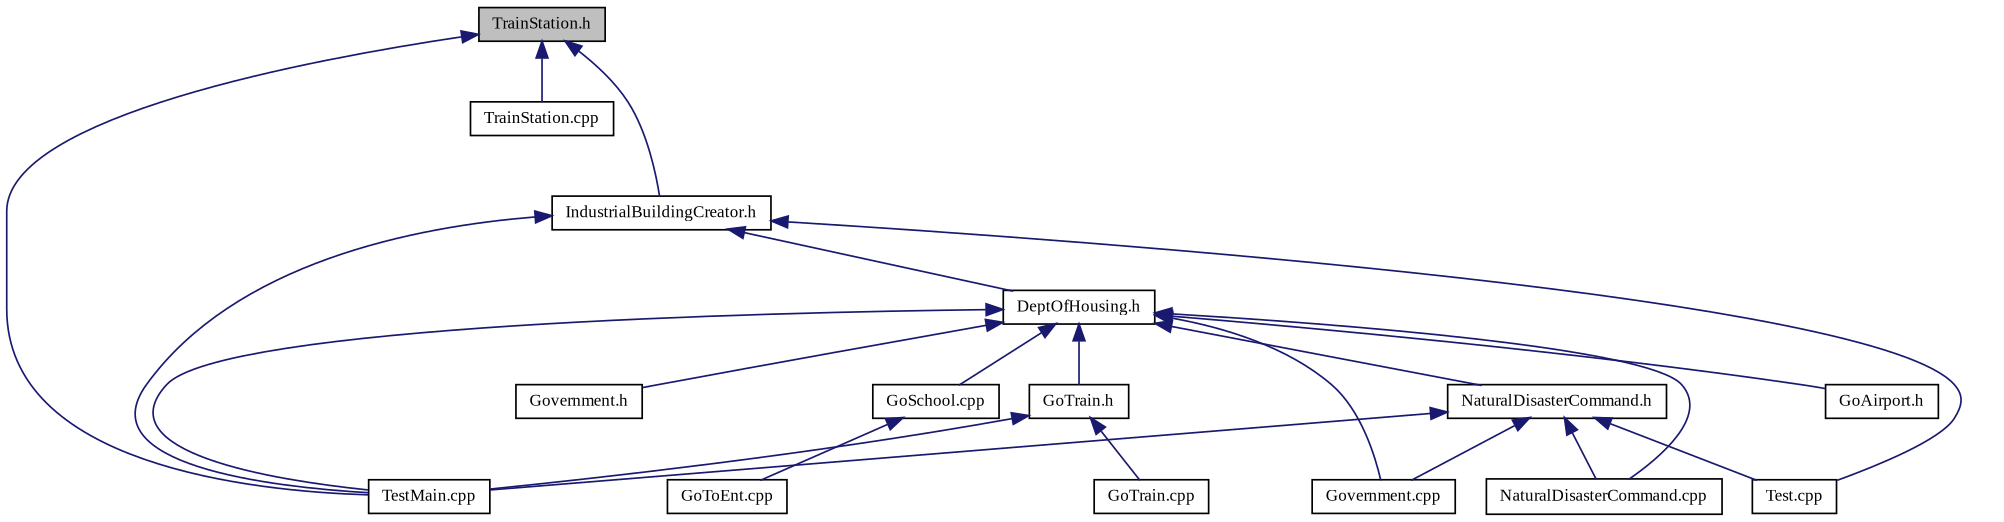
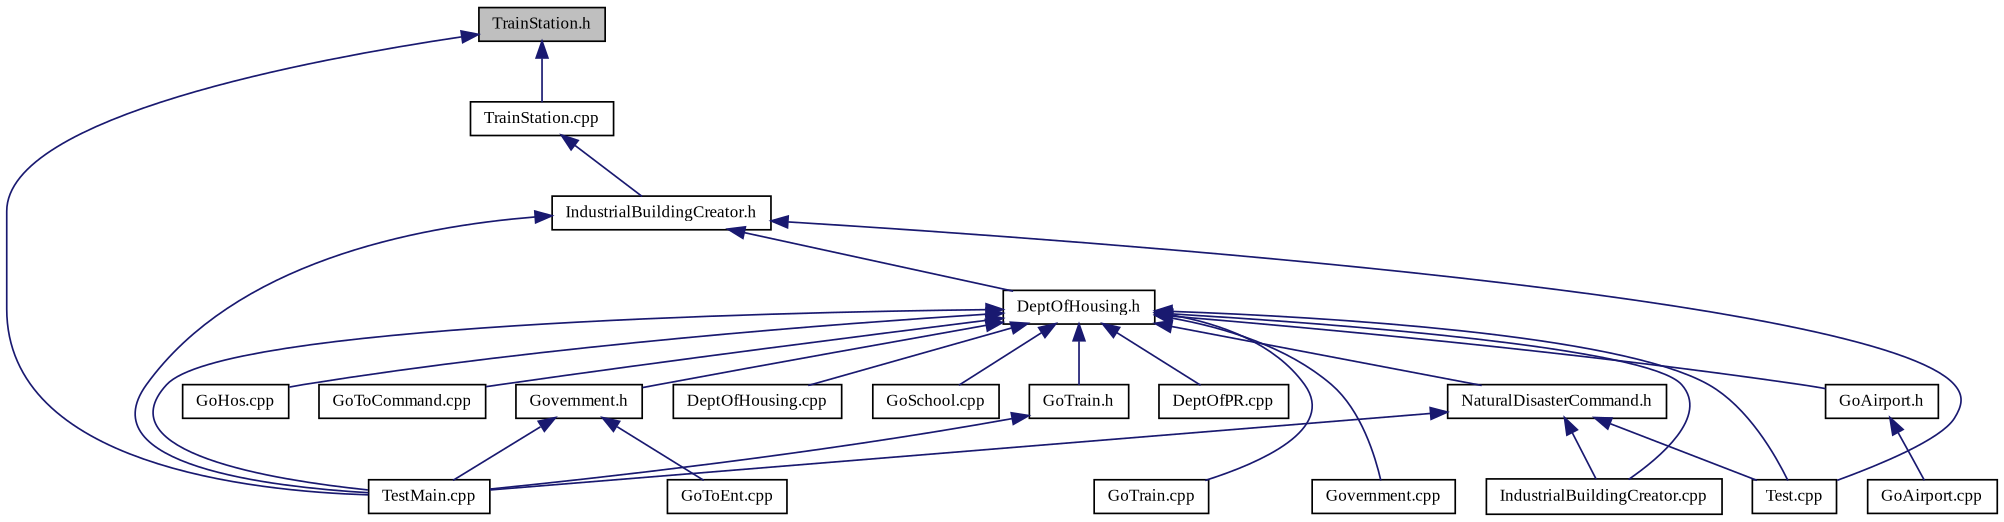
edge "IndustrialBuildingCreator.h" -> "TrainStation.h": now "IndustrialBuildingCreator.h" -> "TrainStation.cpp"
edge "Test.cpp" -> "DeptOfHousing.h": added
node "GoHos.cpp": added
node "GoToCommand.cpp": added
node "DeptOfHousing.cpp": added
node "DeptOfPR.cpp": added
edge "GoToEnt.cpp" -> "GoSchool.cpp": now "GoToEnt.cpp" -> "Government.h"
edge "Government.cpp" -> "NaturalDisasterCommand.h": removed
edge "TestMain.cpp" -> "Government.h": added
edge "GoTrain.cpp" -> "GoTrain.h": now "GoTrain.cpp" -> "DeptOfHousing.h"
node "NaturalDisasterCommand.cpp": label "NaturalDisasterCommand.cpp" -> "IndustrialBuildingCreator.cpp"
node "GoAirport.cpp": added
